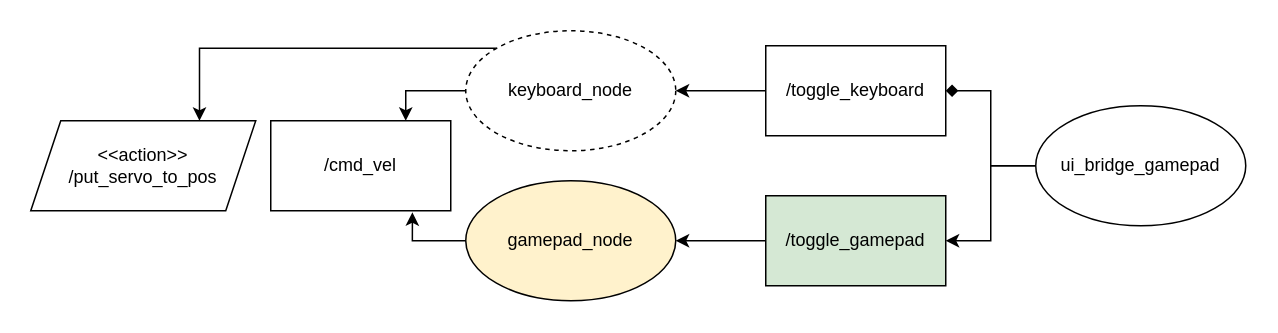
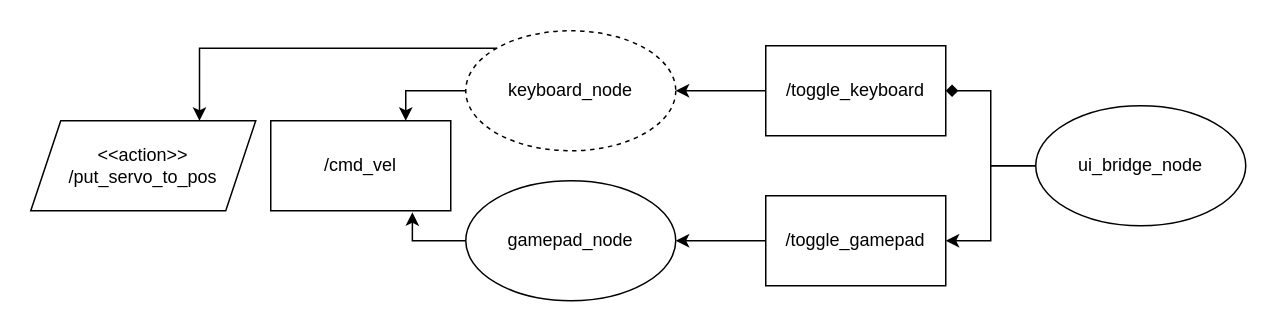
node "ui_bridge_gamepad": label "ui_bridge_gamepad" -> "ui_bridge_node"
node "gamepad_node": fillcolor #fff2cc -> #ffffff
node "/toggle_gamepad": fillcolor #d5e8d4 -> #ffffff
